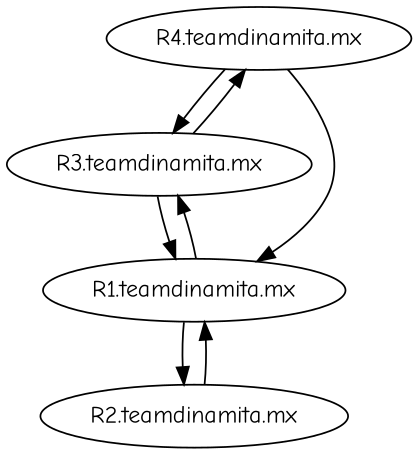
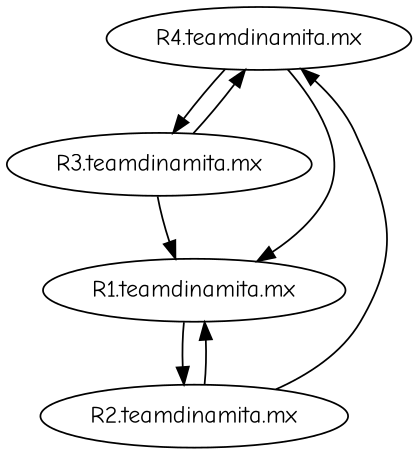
edge "R1.teamdinamita.mx" -> "R3.teamdinamita.mx": removed
edge "R2.teamdinamita.mx" -> "R4.teamdinamita.mx": added
